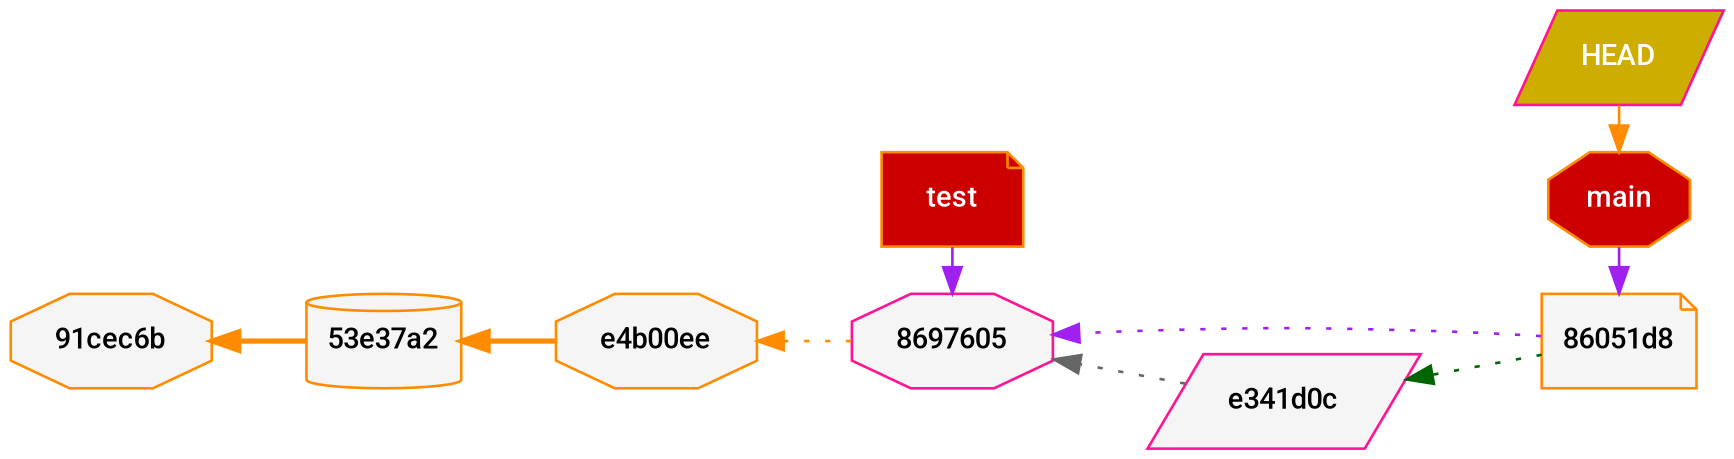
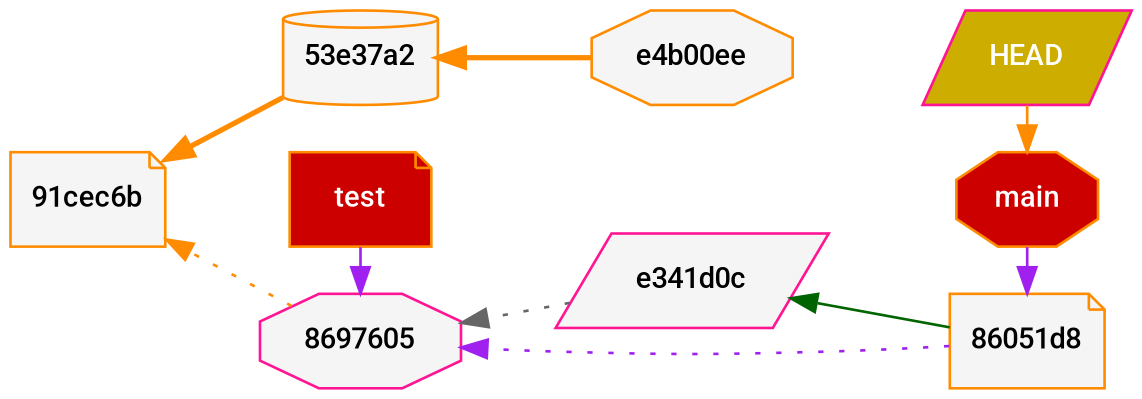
node "91cec6b": shape octagon -> note
edge "8697605" -> "e4b00ee": now "8697605" -> "91cec6b"
edge "86051d8" -> "e341d0c": style dotted -> solid
